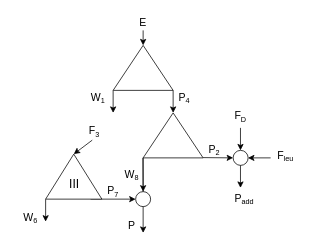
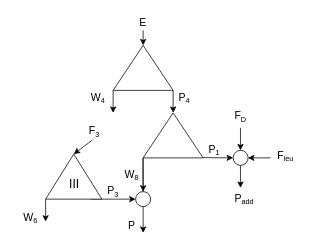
node "W1": label "W1" -> "W4"
node "P2": label "P2" -> "P1"
node "P7": label "P7" -> "P3"
